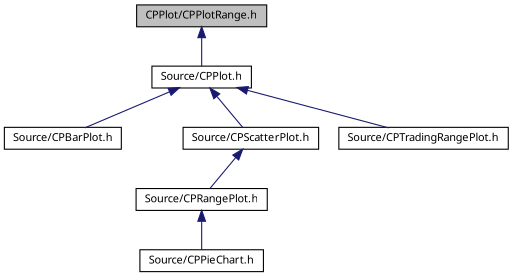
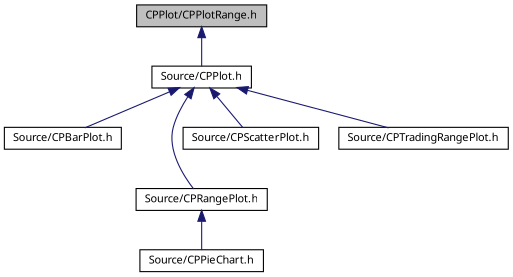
edge "Source/CPRangePlot.h" -> "Source/CPScatterPlot.h": now "Source/CPRangePlot.h" -> "Source/CPPlot.h"
